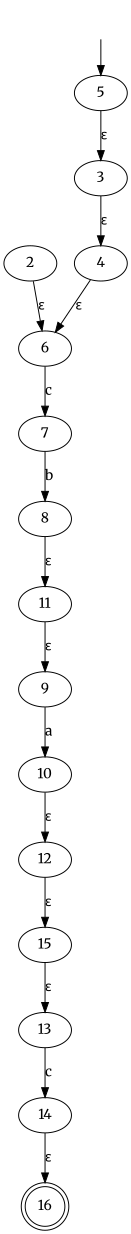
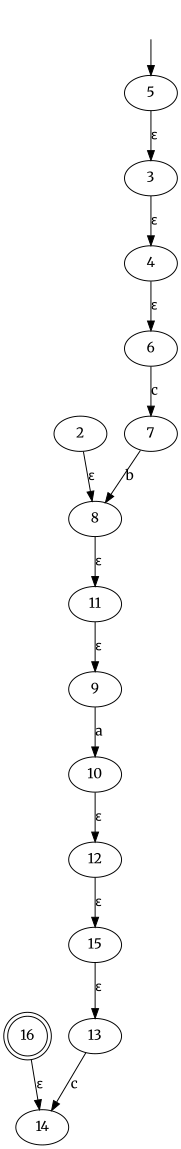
edge "2" -> "6": now "2" -> "8"
edge "14" -> "16": reversed
